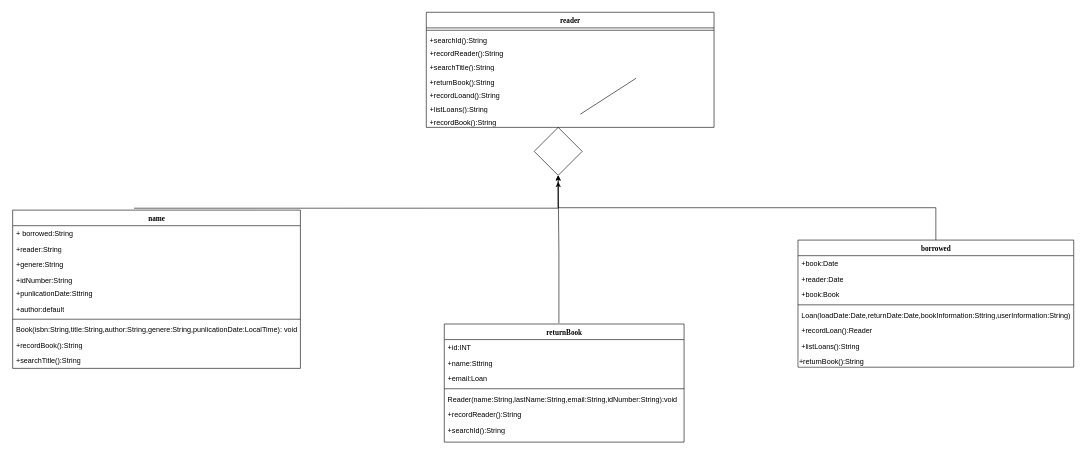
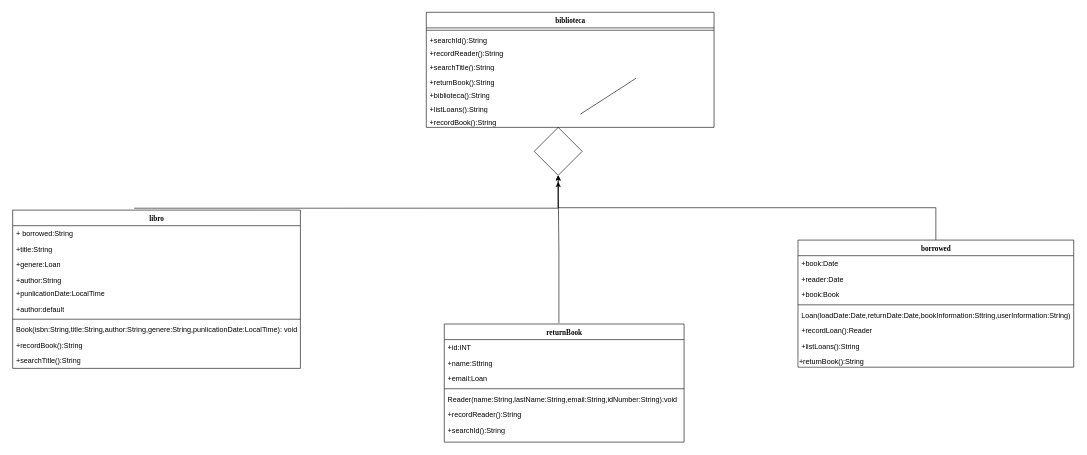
node "reader": label "reader" -> "biblioteca"
node "+recordLoand():String": label "+recordLoand():String" -> "+biblioteca():String"
node "name": label "name" -> "libro"
node "+reader:String": label "+reader:String" -> "+title:String"
node "+genere:String": label "+genere:String" -> "+genere:Loan"
node "+idNumber:String": label "+idNumber:String" -> "+author:String"
node "+punlicationDate:Sttring": label "+punlicationDate:Sttring" -> "+punlicationDate:LocalTime"
